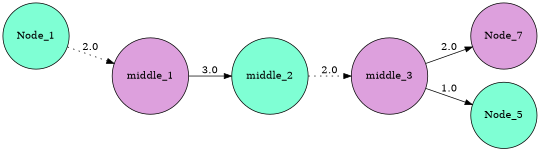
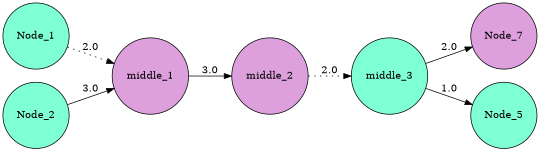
node "middle_2": fillcolor aquamarine -> plum
node "middle_3": fillcolor plum -> aquamarine
node "Node_2": added
